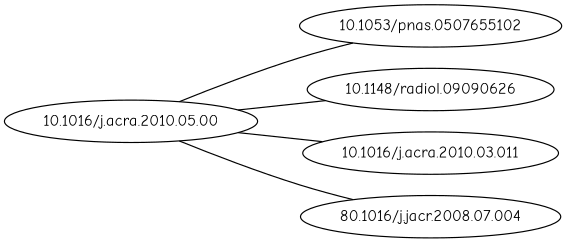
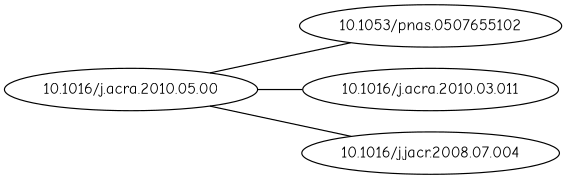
node "10.1148/radiol.09090626": removed
node "80.1016/j.jacr.2008.07.004": label "80.1016/j.jacr.2008.07.004" -> "10.1016/j.jacr.2008.07.004"
